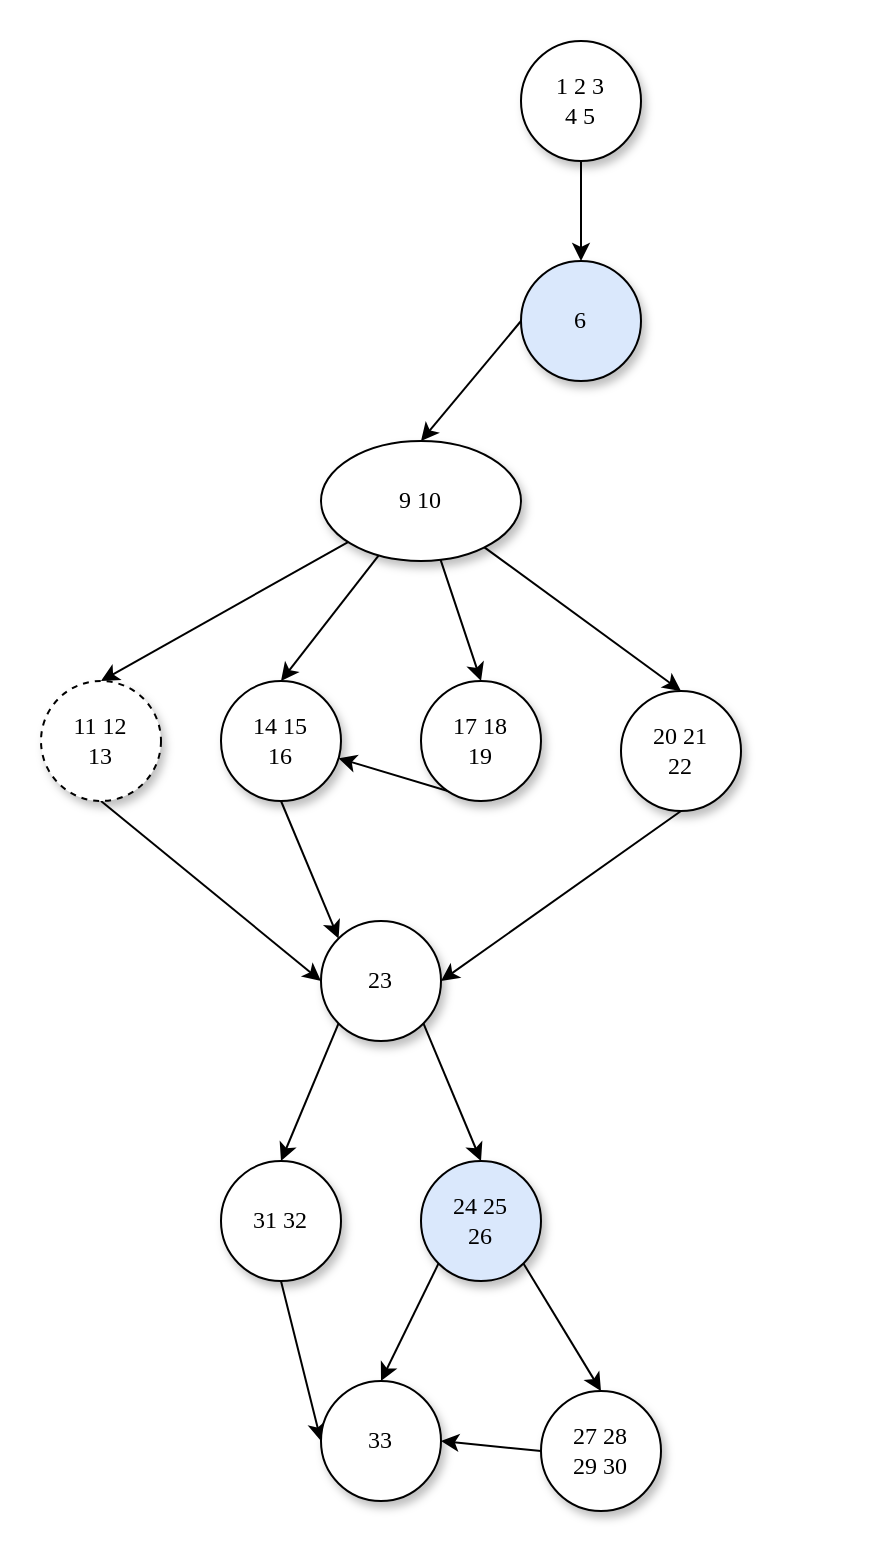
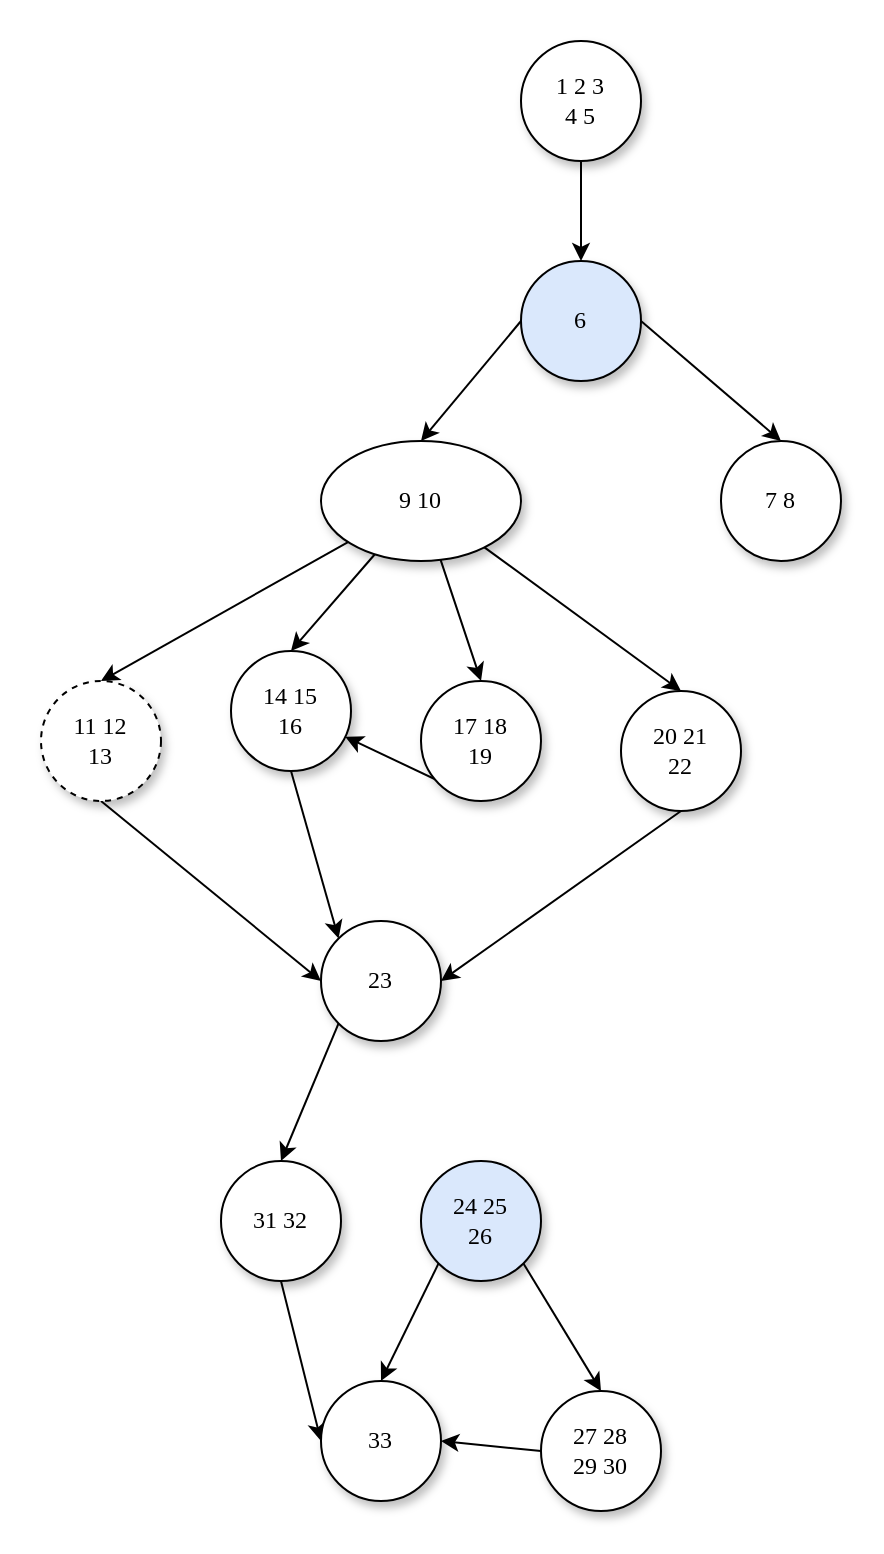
edge "6" -> "7 8": added
node "7 8": added
node "14 15 16": moved (281, 741) -> (291, 711)
edge "23" -> "24 25 26": removed
